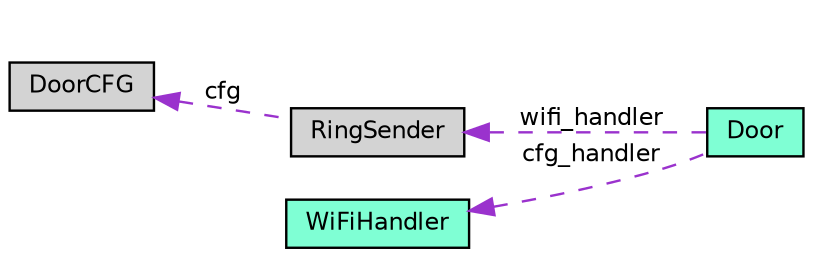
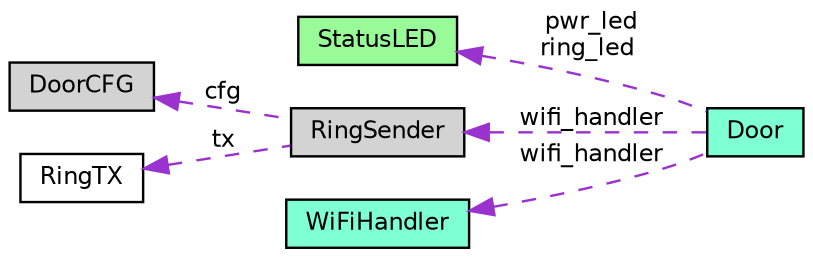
node "StatusLED": added
edge "Door" -> "WiFiHandler": label " cfg_handler" -> " wifi_handler"
node "RingTX": added
